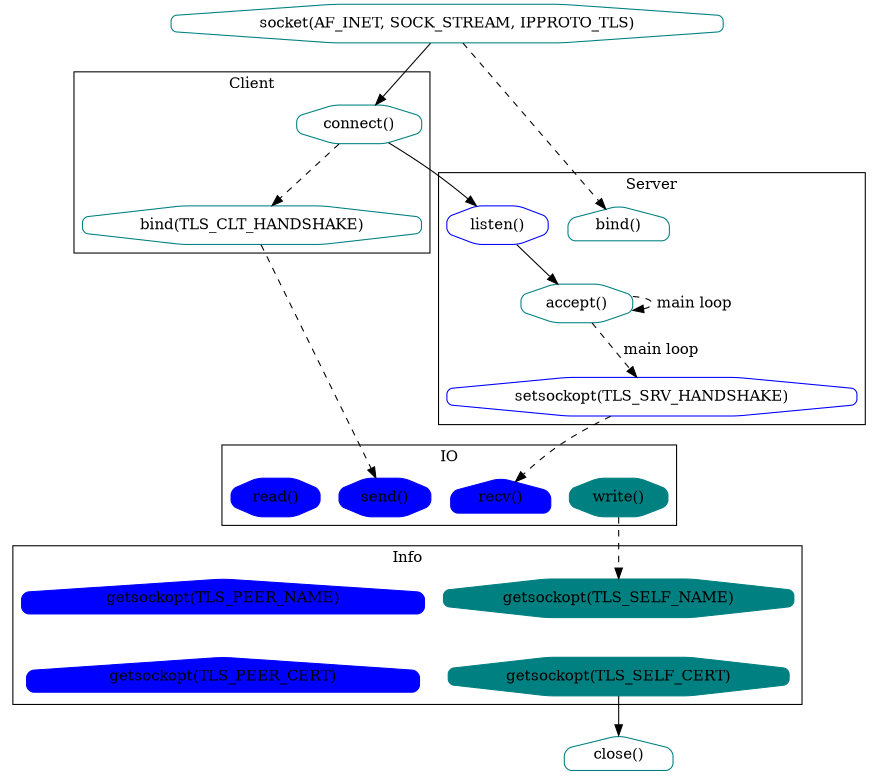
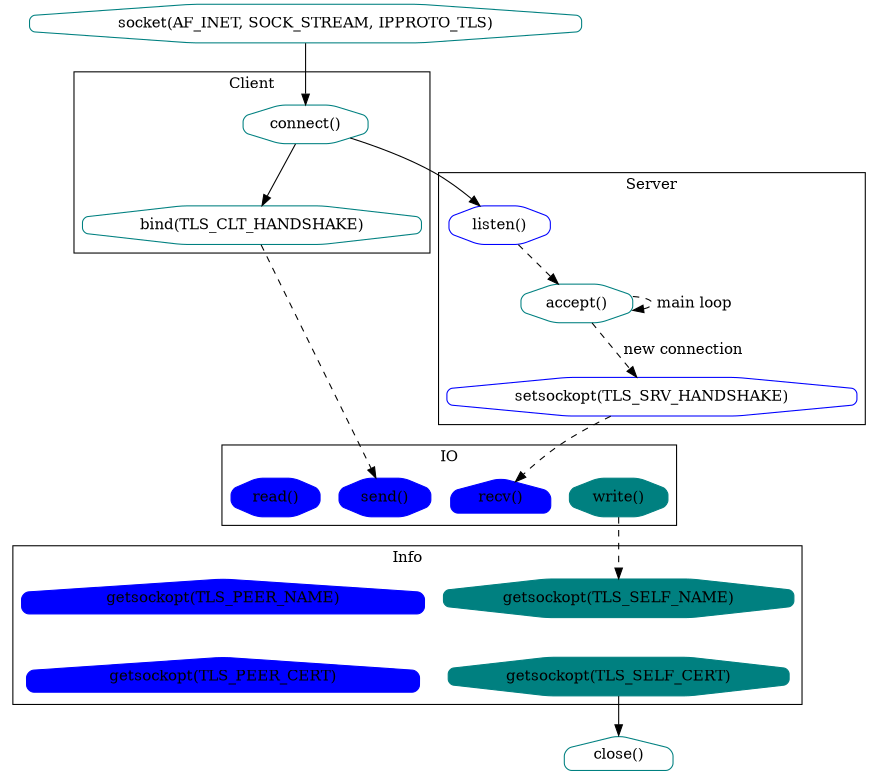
edge "connect()" -> "bind(TLS_CLT_HANDSHAKE)": style dashed -> solid
node "bind()": removed
edge "listen()" -> "accept()": style solid -> dashed
edge "accept()" -> "setsockopt(TLS_SRV_HANDSHAKE)": label " main loop " -> " new connection "
